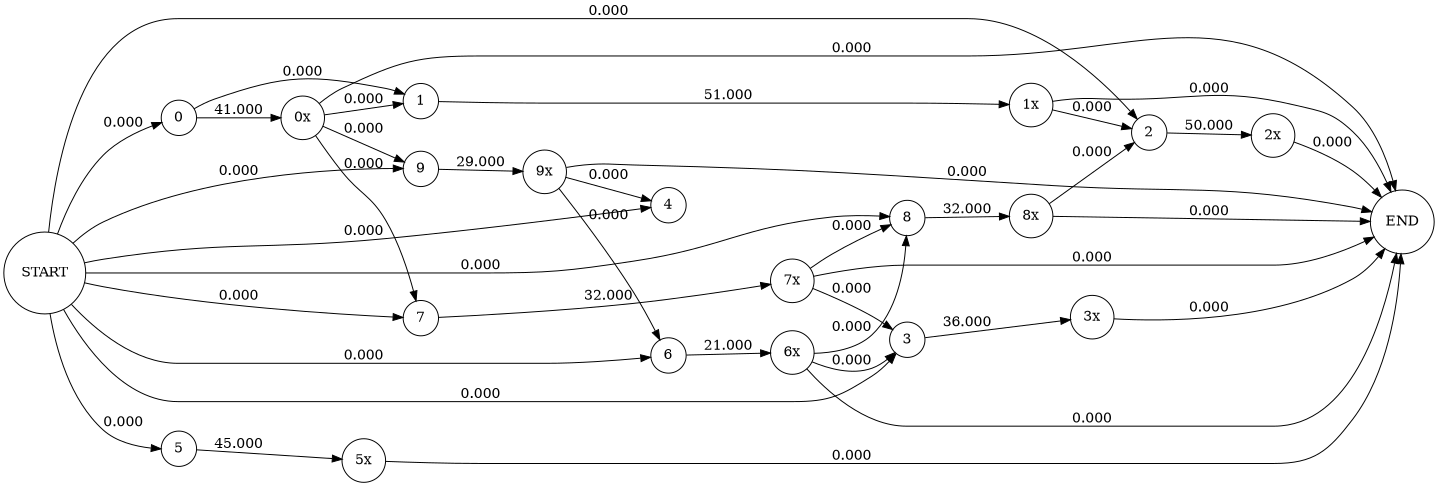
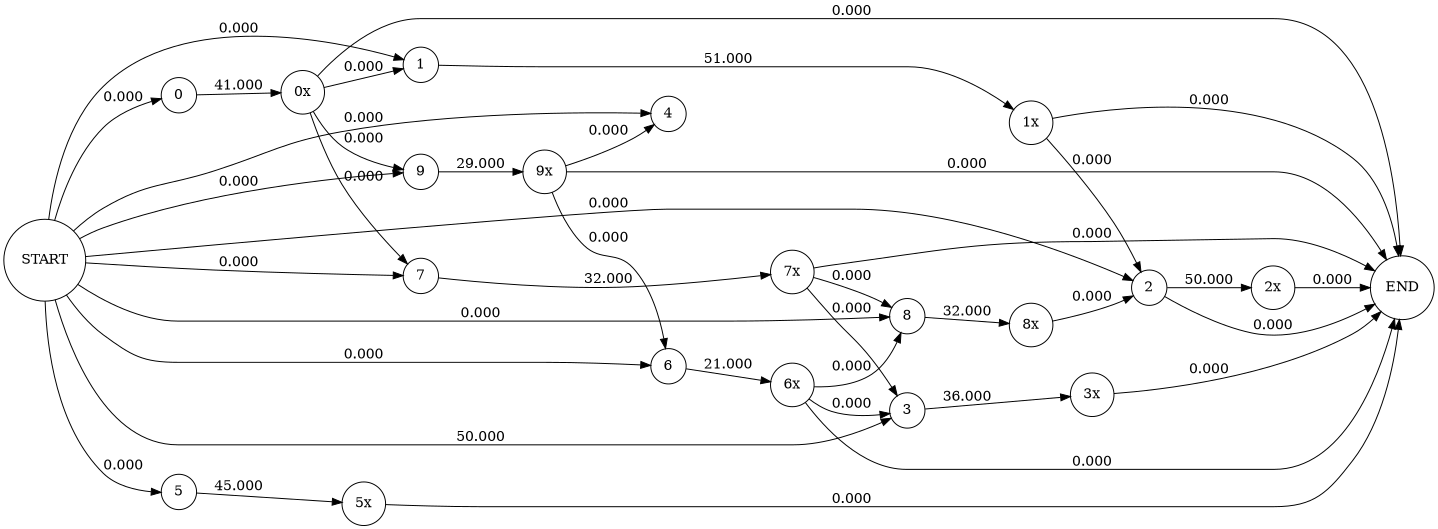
edge "0" -> "1": now "START" -> "1"
edge "8x" -> "END": now "2" -> "END"
edge "START" -> "3": label "0.000" -> "50.000"
